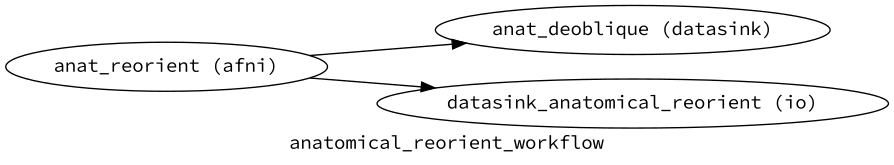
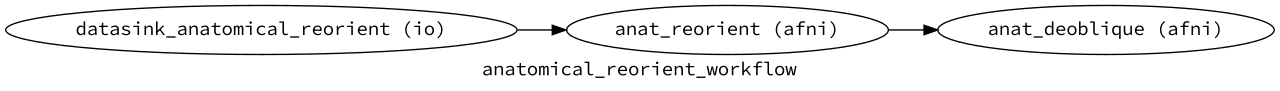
node "anat_deoblique (datasink)": label "anat_deoblique (datasink)" -> "anat_deoblique (afni)"
edge "anat_reorient (afni)" -> "datasink_anatomical_reorient (io)": reversed
